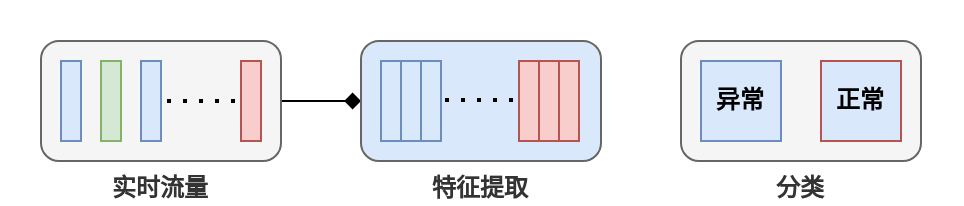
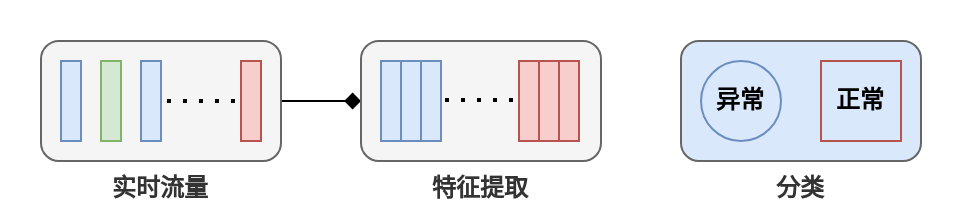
node "特征提取": fillcolor #dae8fc -> #f5f5f5
node "异常": shape rectangle -> ellipse
node "分类": fillcolor #f5f5f5 -> #dae8fc
